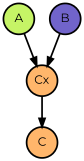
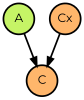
node "B": removed
edge "A" -> "Cx": now "A" -> "C"
